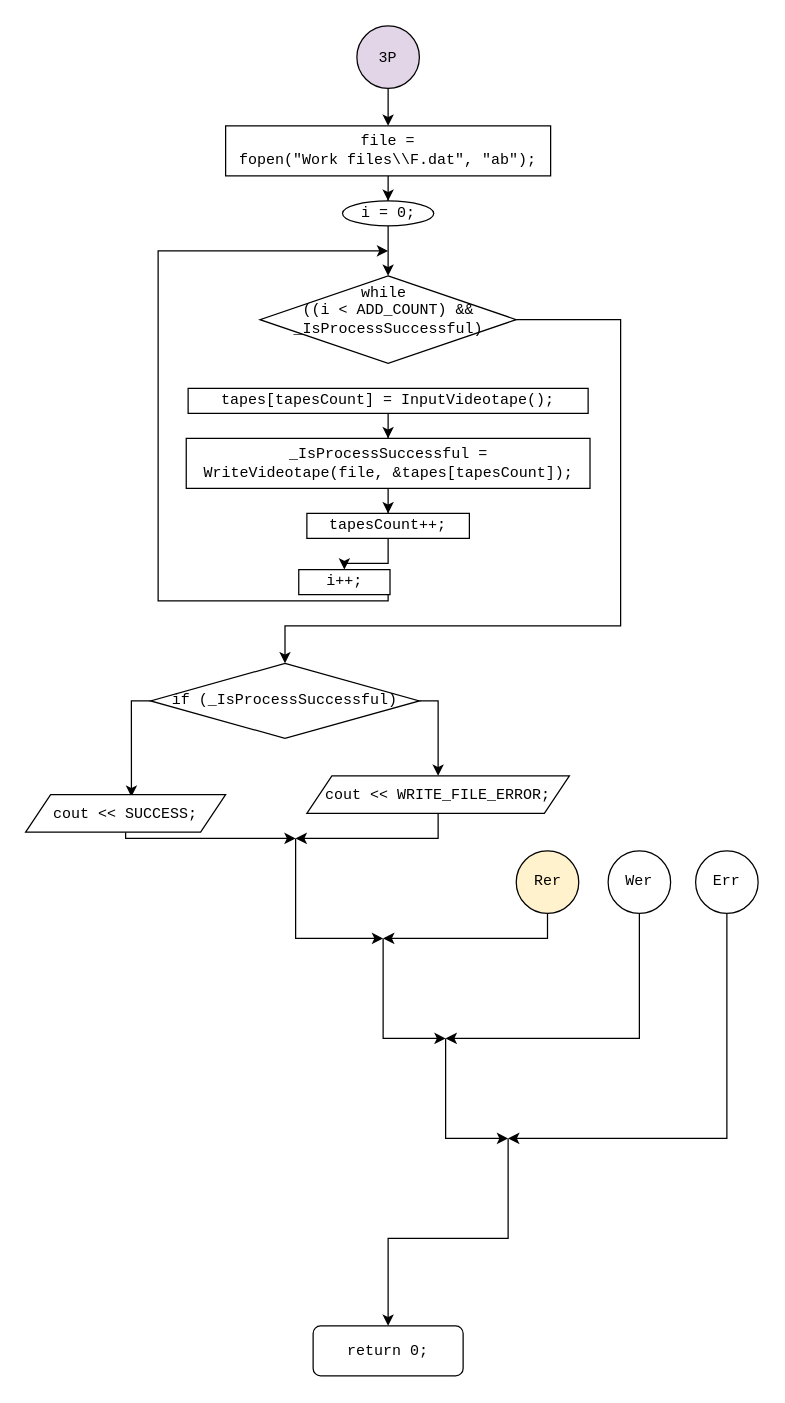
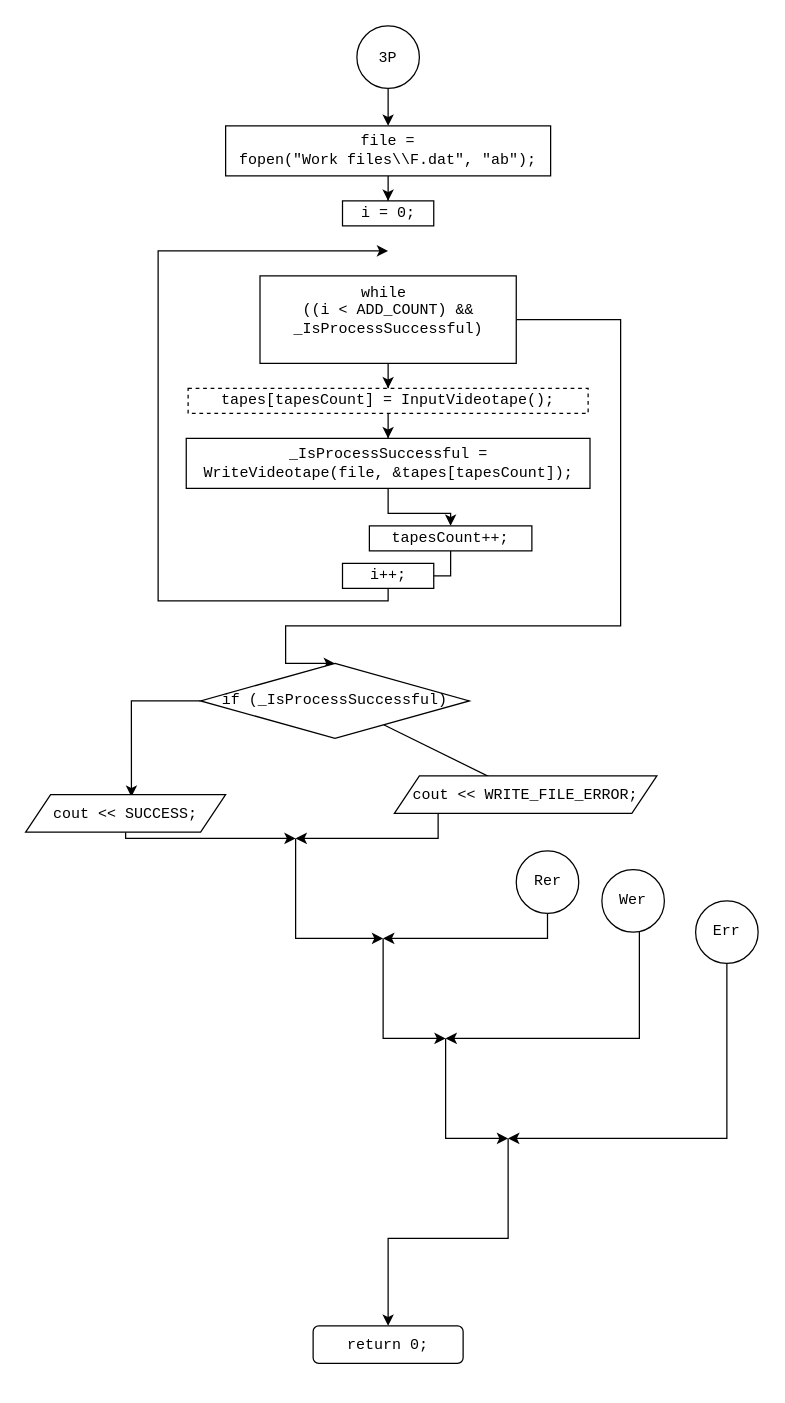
node "3P": fillcolor #e1d5e7 -> #ffffff
node "i = 0;": shape ellipse -> rectangle
edge "i = 0;" -> "while ((i < ADD_COUNT) && _IsProcessSuccessful) .": removed
node "while ((i < ADD_COUNT) && _IsProcessSuccessful) .": shape diamond -> rectangle
edge "while ((i < ADD_COUNT) && _IsProcessSuccessful) ." -> "tapes[tapesCount] = InputVideotape();": added
node "tapes[tapesCount] = InputVideotape();": style solid -> dashed
node "tapesCount++;": moved (388, 526) -> (451, 538)
node "i++;": moved (344, 582) -> (388, 576)
node "if (_IsProcessSuccessful)": moved (285, 701) -> (335, 701)
node "cout << WRITE_FILE_ERROR;": moved (438, 794) -> (526, 794)
node "Rer": fillcolor #fff2cc -> #ffffff
node "Wer": moved (639, 882) -> (633, 901)
node "Err": moved (727, 882) -> (727, 932)
node "return 0;": size 150x50 -> 150x38
